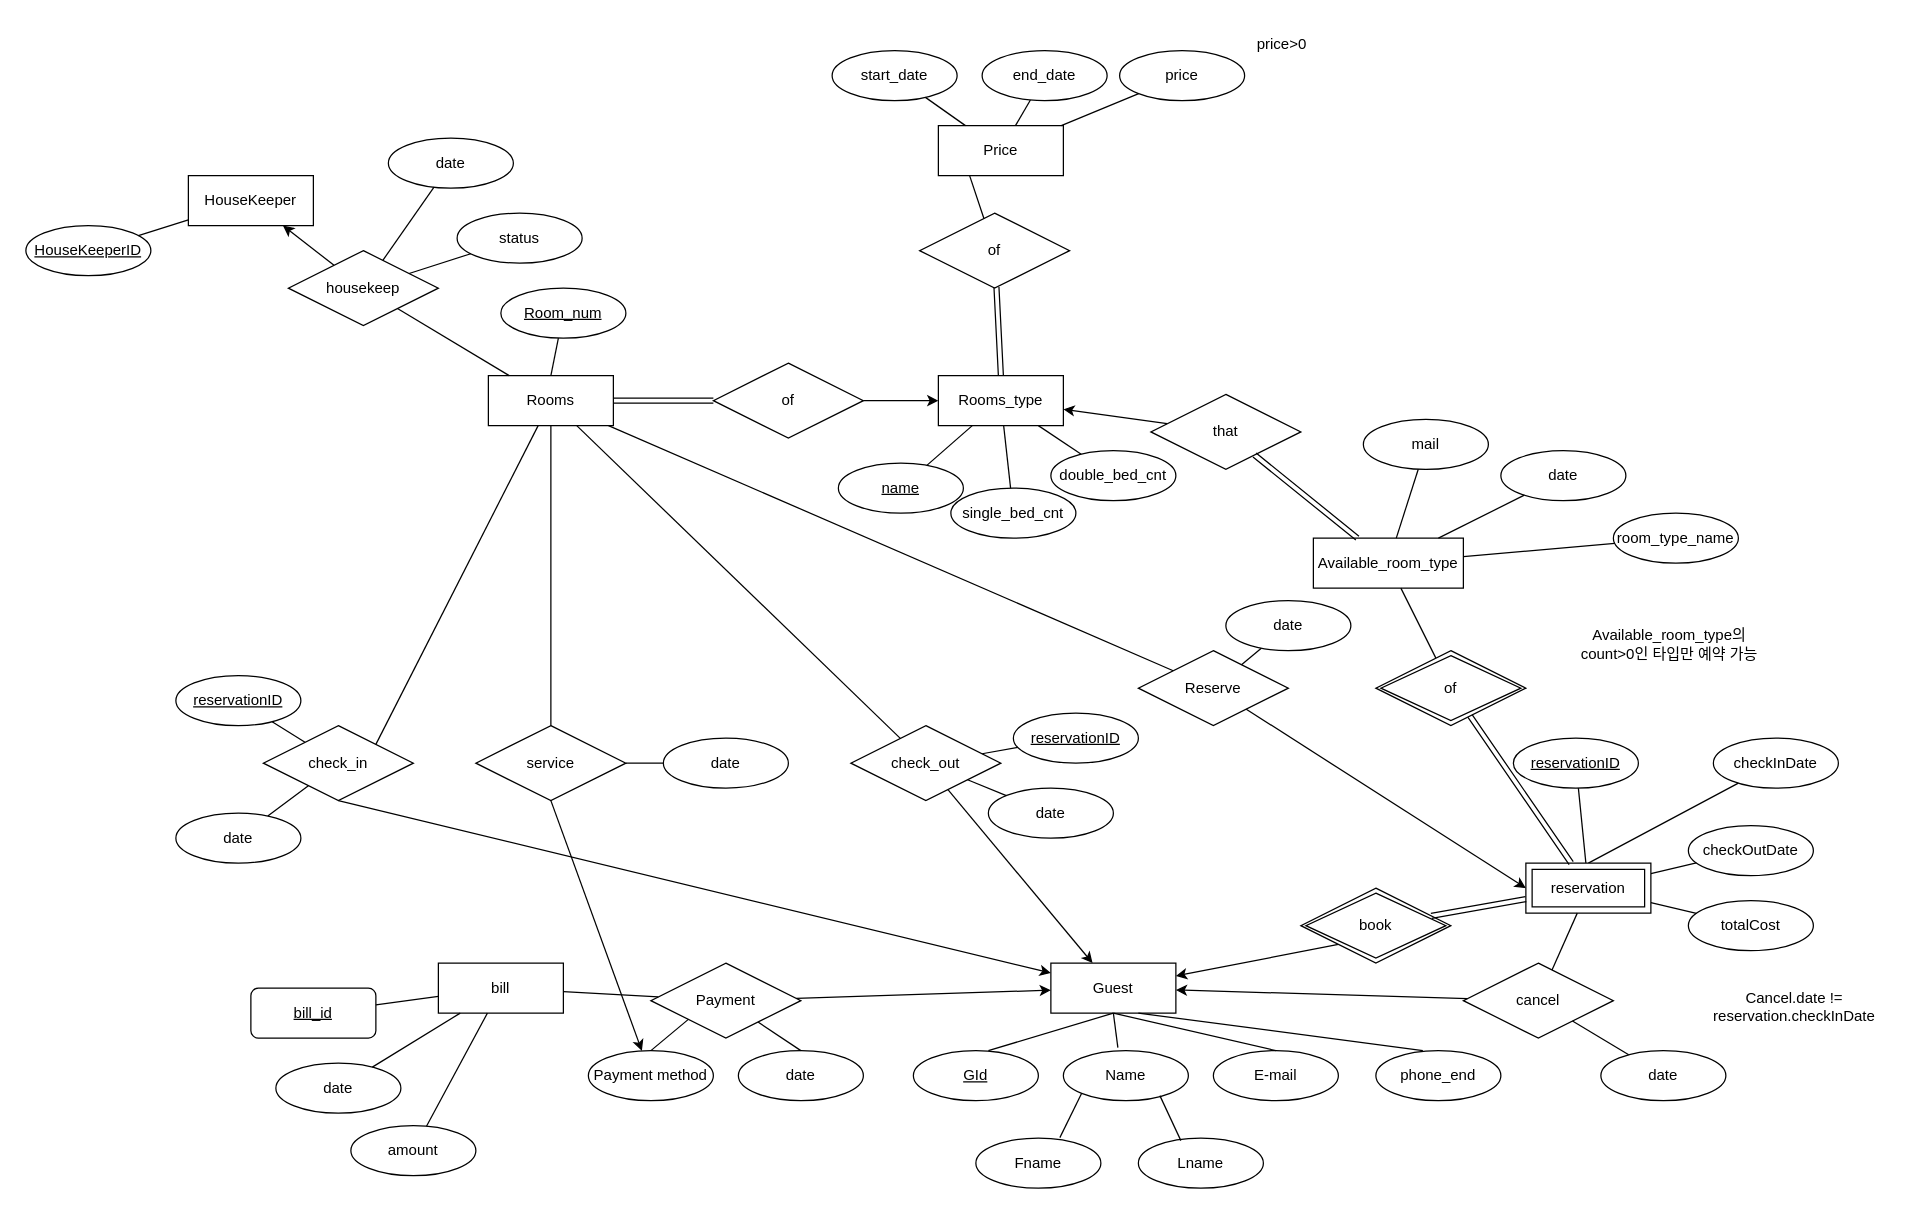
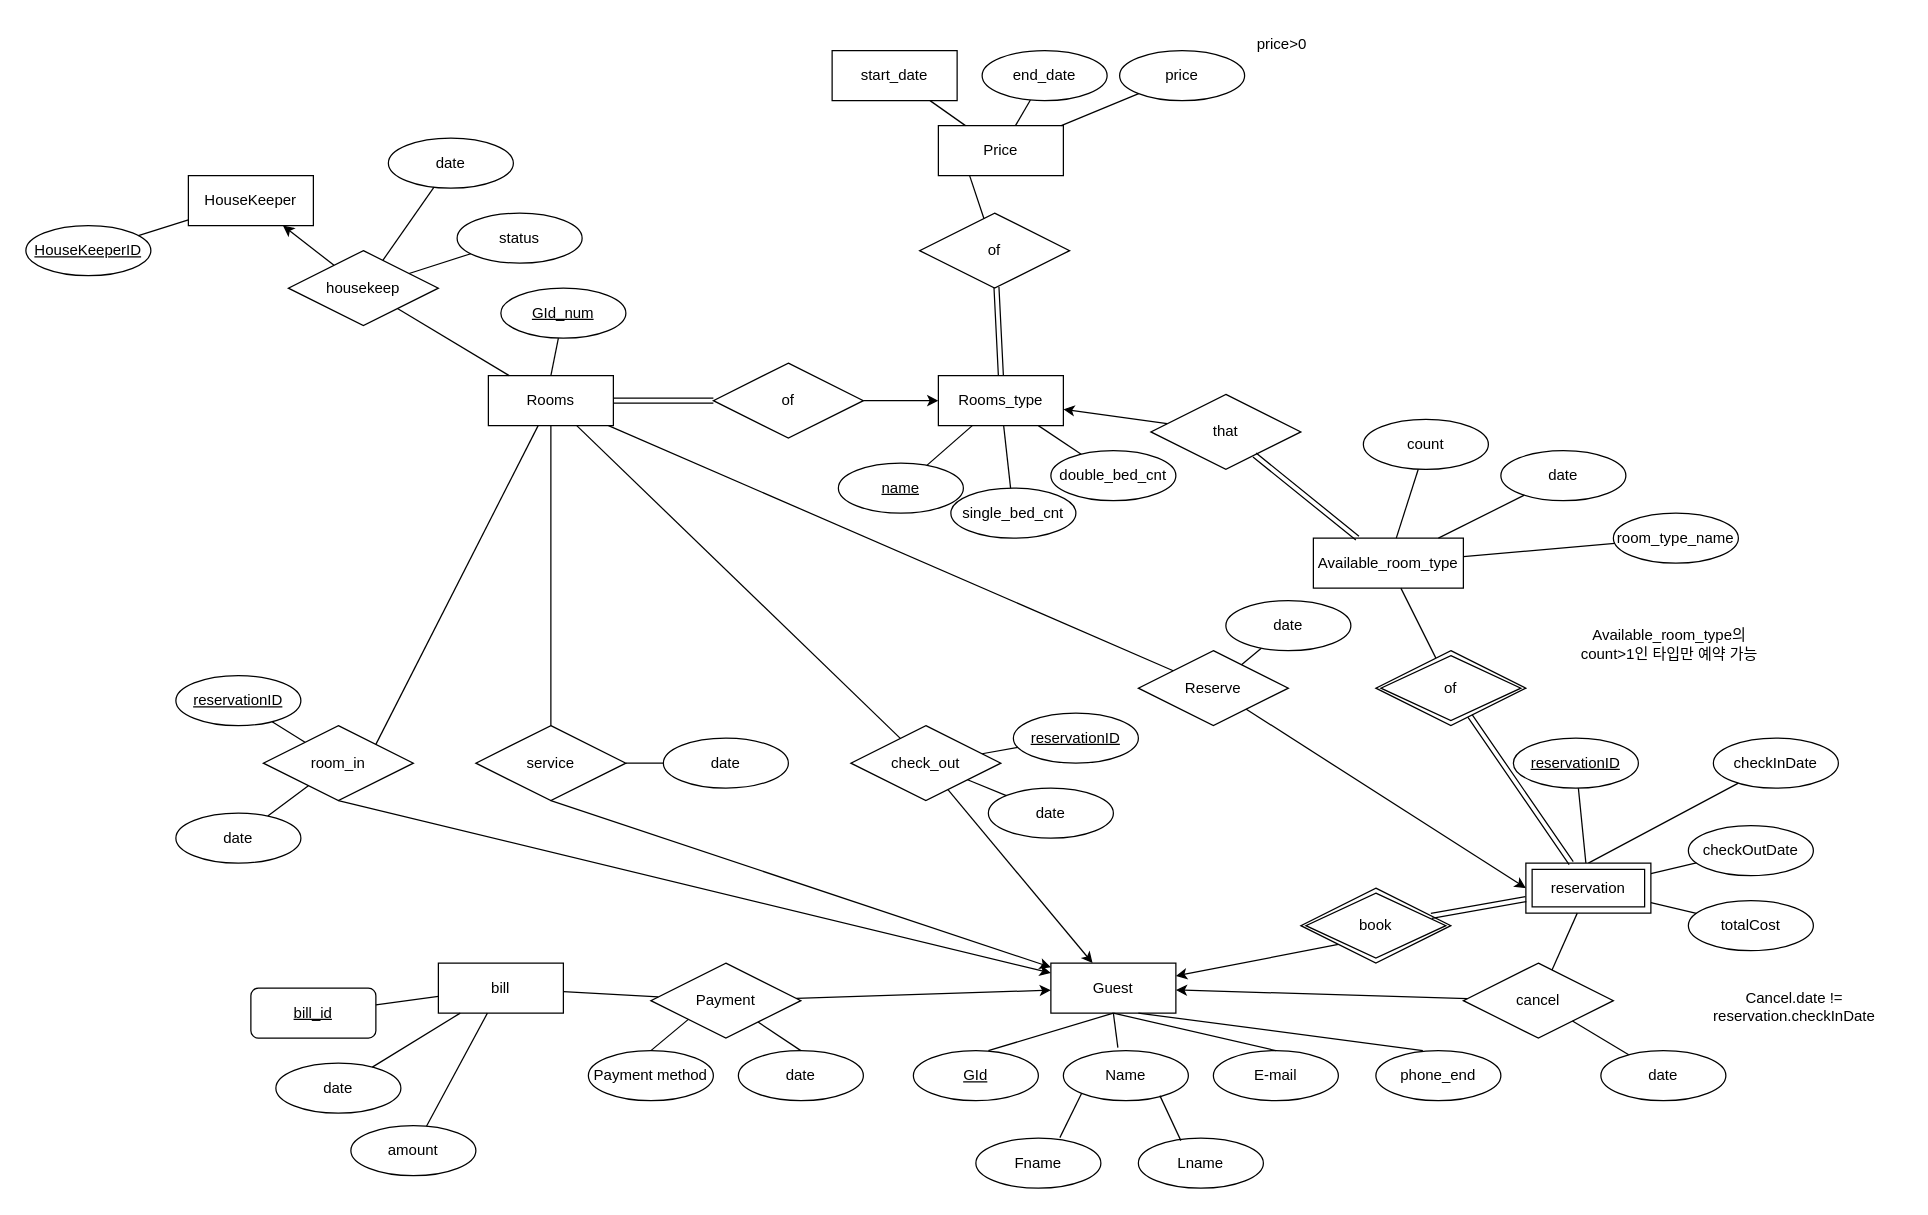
node "start_date": shape ellipse -> rectangle
node "Room_num": label "Room_num" -> "GId_num"
node "mail": label "mail" -> "count"
node "Available_room_type의 count>0인 타입만 예약 가능": label "Available_room_type의 count>0인 타입만 예약 가능" -> "Available_room_type의 count>1인 타입만 예약 가능"
node "check_in": label "check_in" -> "room_in"
edge "service" -> "Payment method": now "service" -> "Guest"
